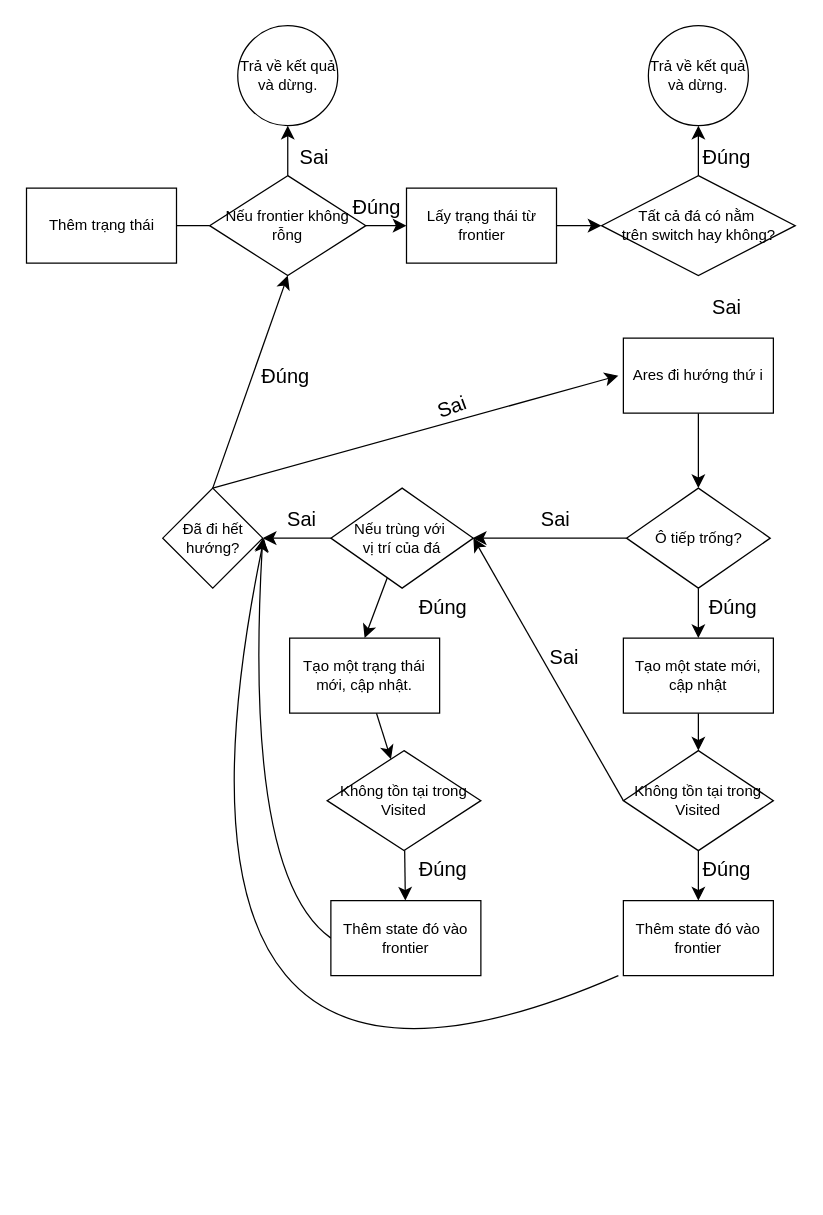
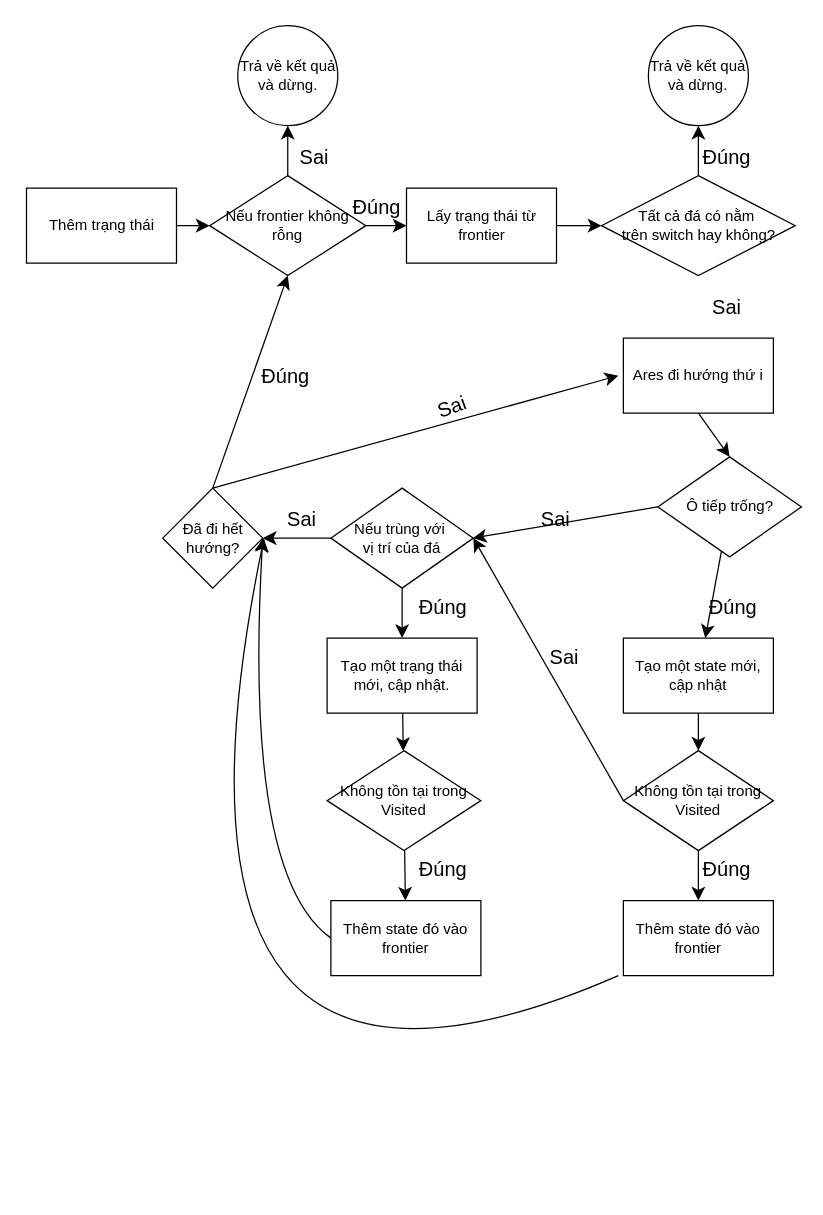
edge "Thêm trạng thái" -- "Nếu frontier không rỗng": arrowhead none -> classic
node "Ô tiếp trống?": moved (698, 538) -> (729, 507)
node "Tạo một trạng thái mới, cập nhật.": moved (364, 676) -> (402, 676)
